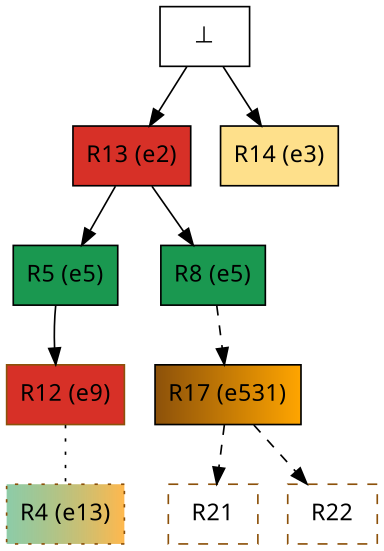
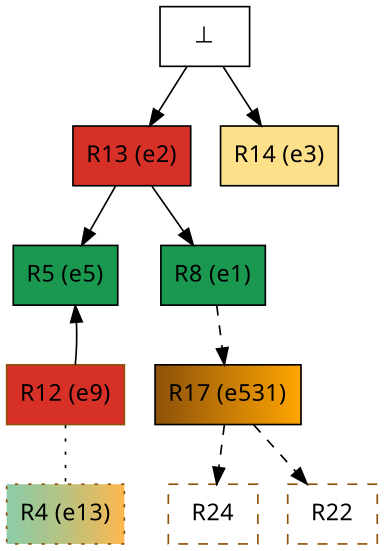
node "R8 (e5)": label "R8 (e5)" -> "R8 (e1)"
edge "R5 (e5)" -> "R12 (e9)": reversed
node "R21": label "R21" -> "R24"
